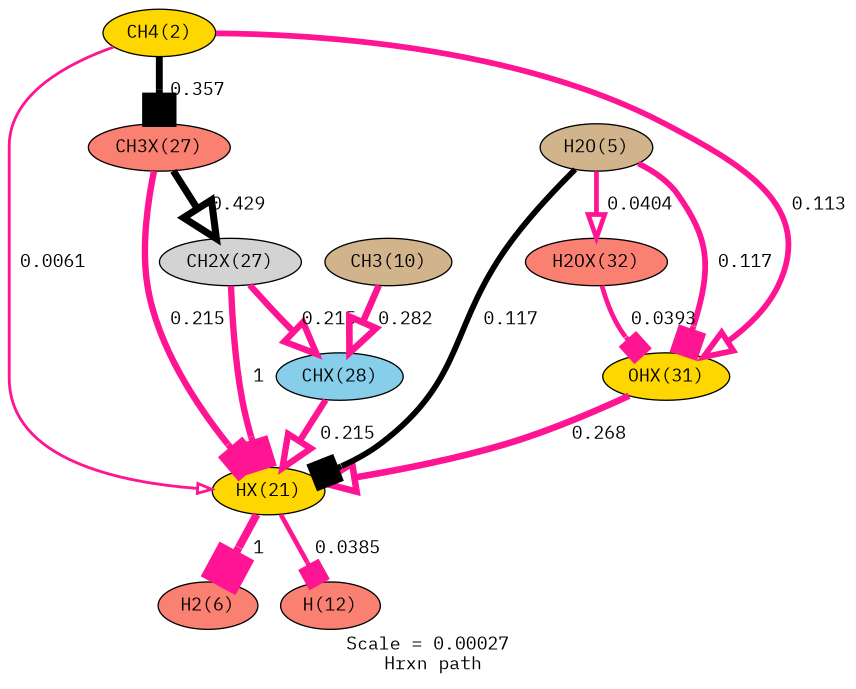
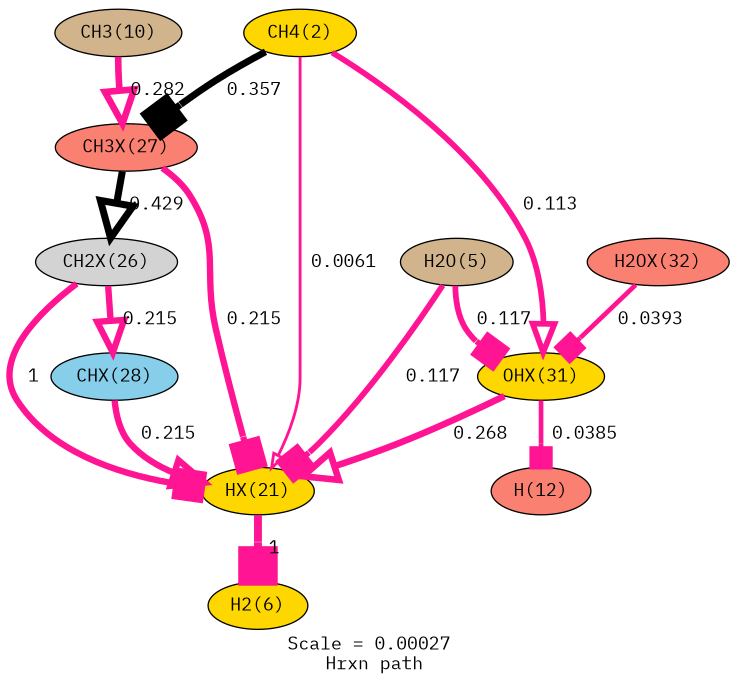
edge "H2O(5)" -> "H2OX(32)": removed, label "0.0404"
node "CH2X(27)": label "CH2X(27)" -> "CH2X(26)"
edge "CH3(10)" -> "CHX(28)": now "CH3(10)" -> "CH3X(27)"
edge "H2O(5)" -> "HX(21)": color black -> deeppink
edge "HX(21)" -> "H(12)": now "OHX(31)" -> "H(12)"
node "H2(6)": fillcolor salmon -> gold
